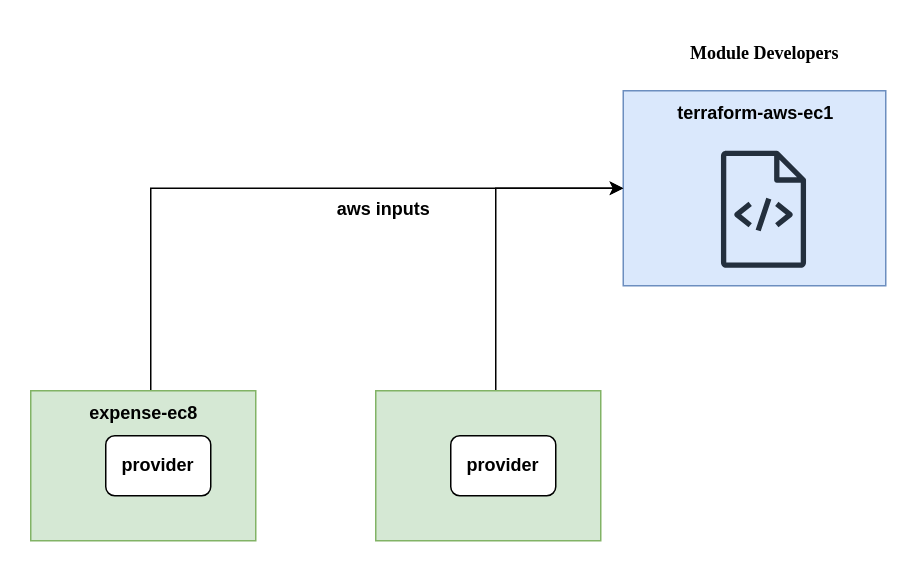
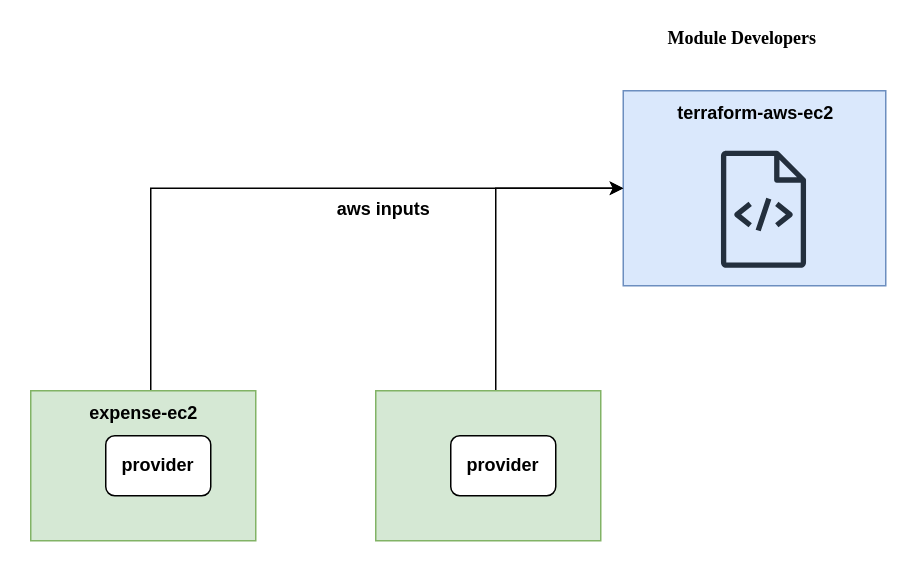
node "Module Developers": moved (764, 53) -> (741, 38)
node "terraform-aws-ec1": label "terraform-aws-ec1" -> "terraform-aws-ec2"
node "expense-ec8": label "expense-ec8" -> "expense-ec2"
